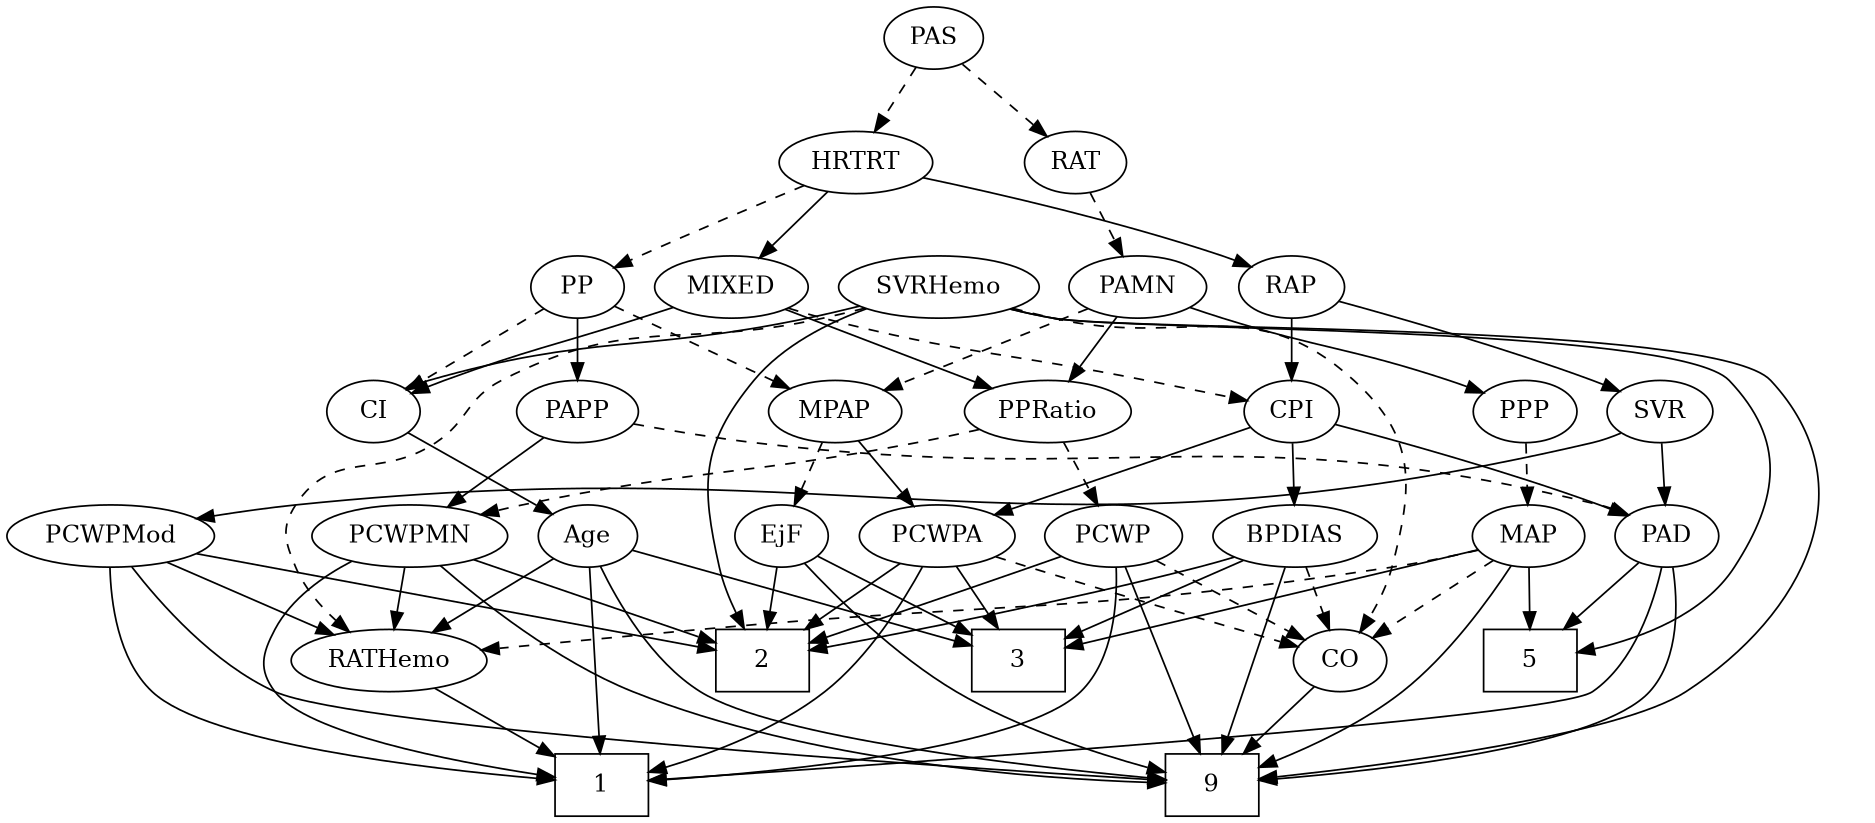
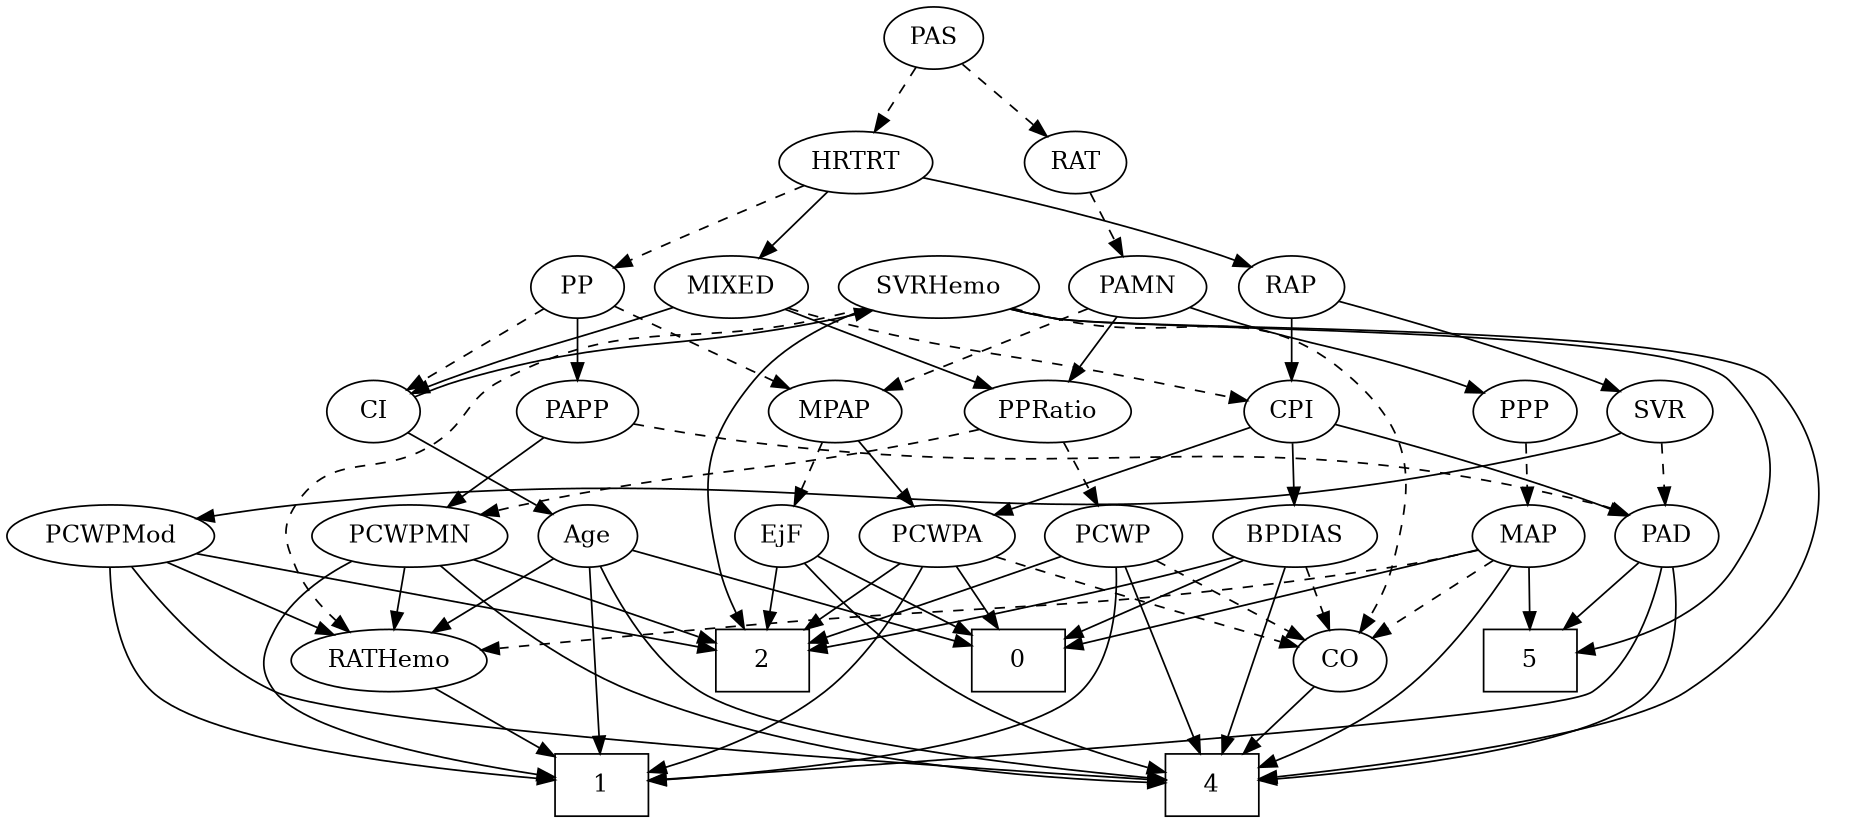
edge "SVRHemo" -> "CI": reversed
edge "SVR" -> "PAD": style solid -> dashed
node "3": label "3" -> "0"
node "9": label "9" -> "4"
